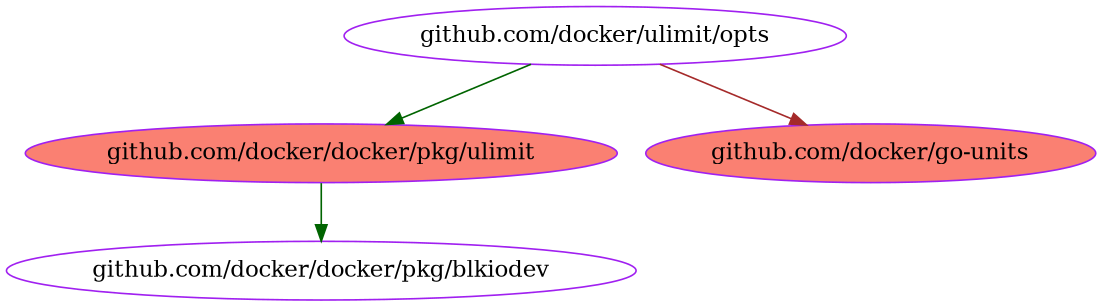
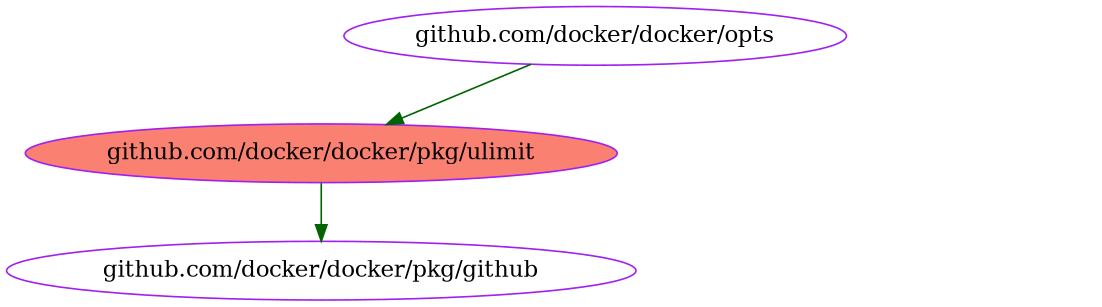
node "github.com/docker/ulimit/opts": label "github.com/docker/ulimit/opts" -> "github.com/docker/docker/opts"
node "github.com/docker/go-units": removed
node "github.com/docker/docker/pkg/blkiodev": label "github.com/docker/docker/pkg/blkiodev" -> "github.com/docker/docker/pkg/github"
